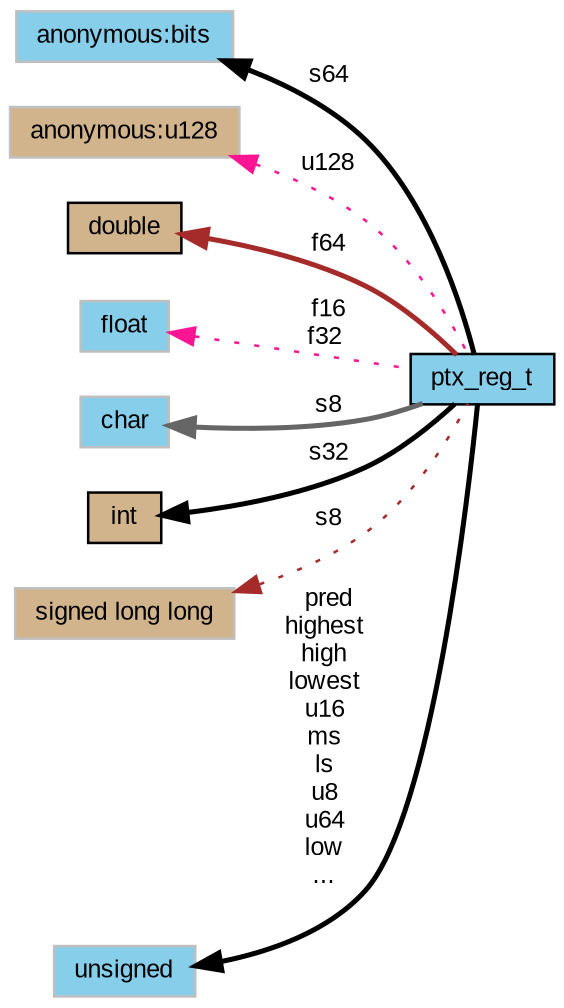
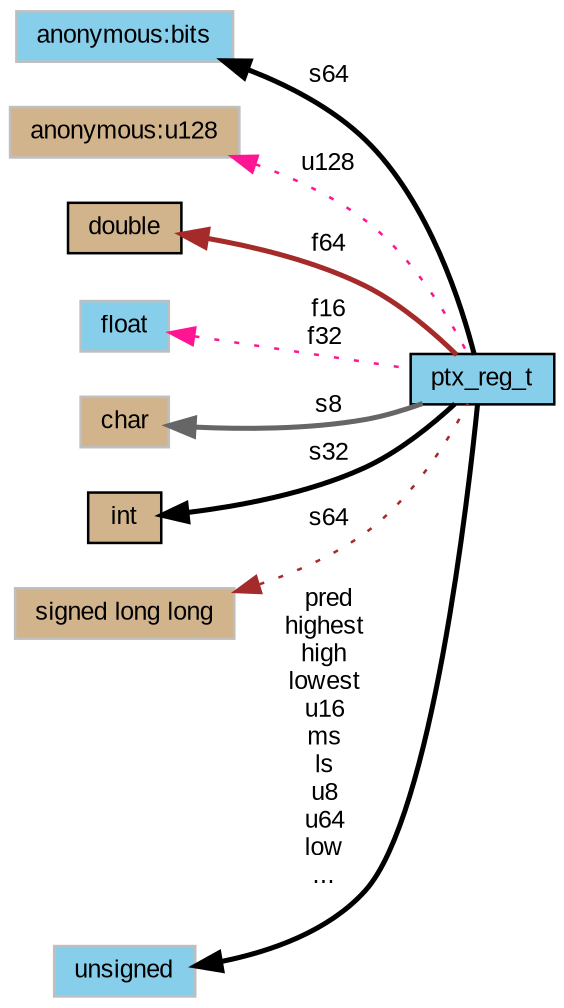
node "char": fillcolor skyblue -> tan
edge "ptx_reg_t" -> "signed long long": label " s8" -> " s64"
